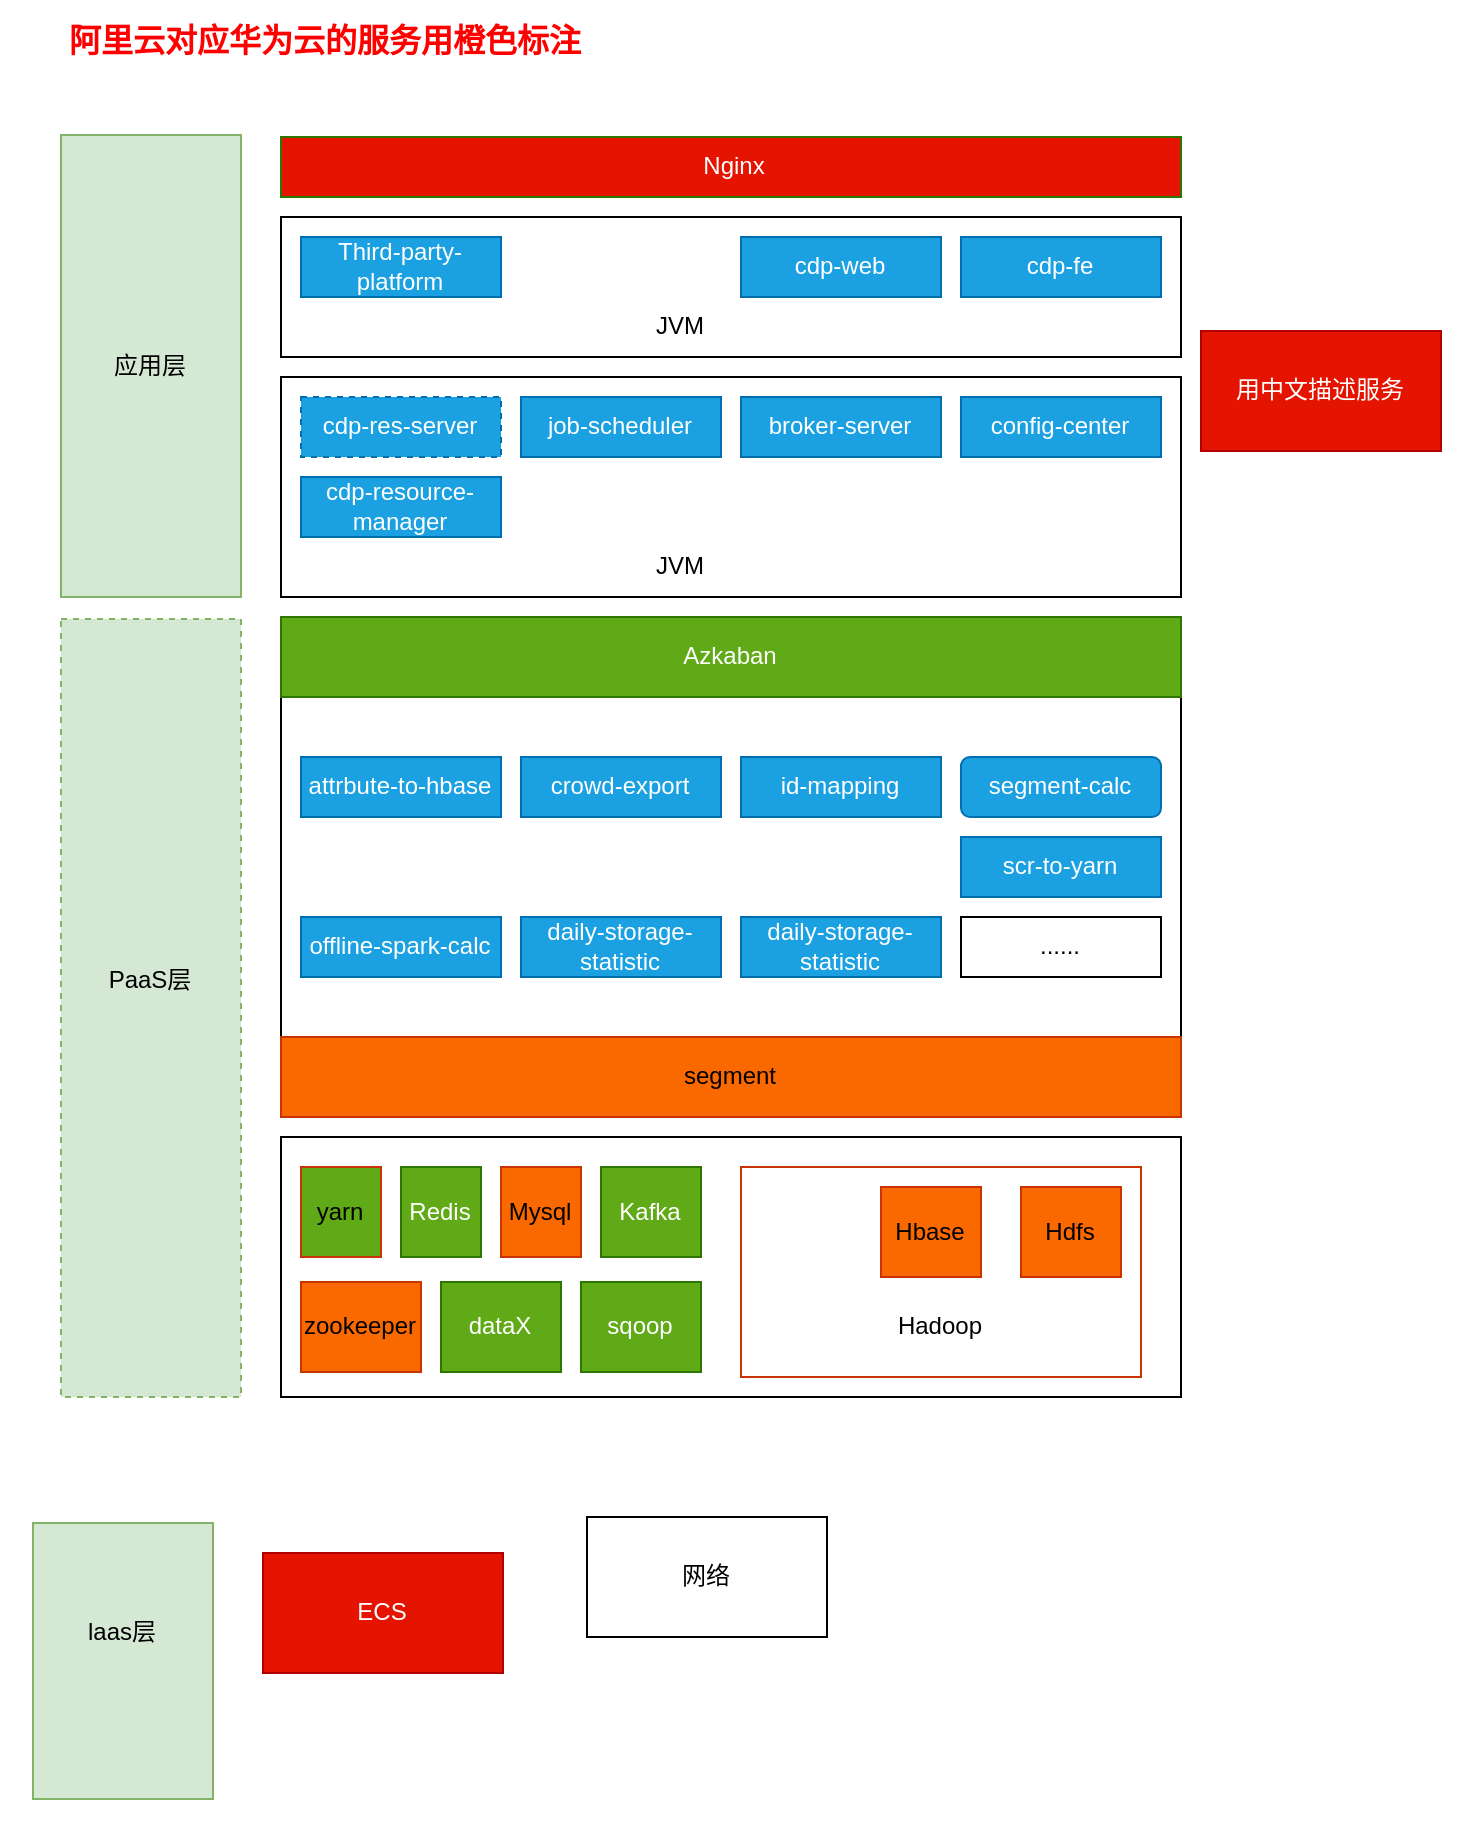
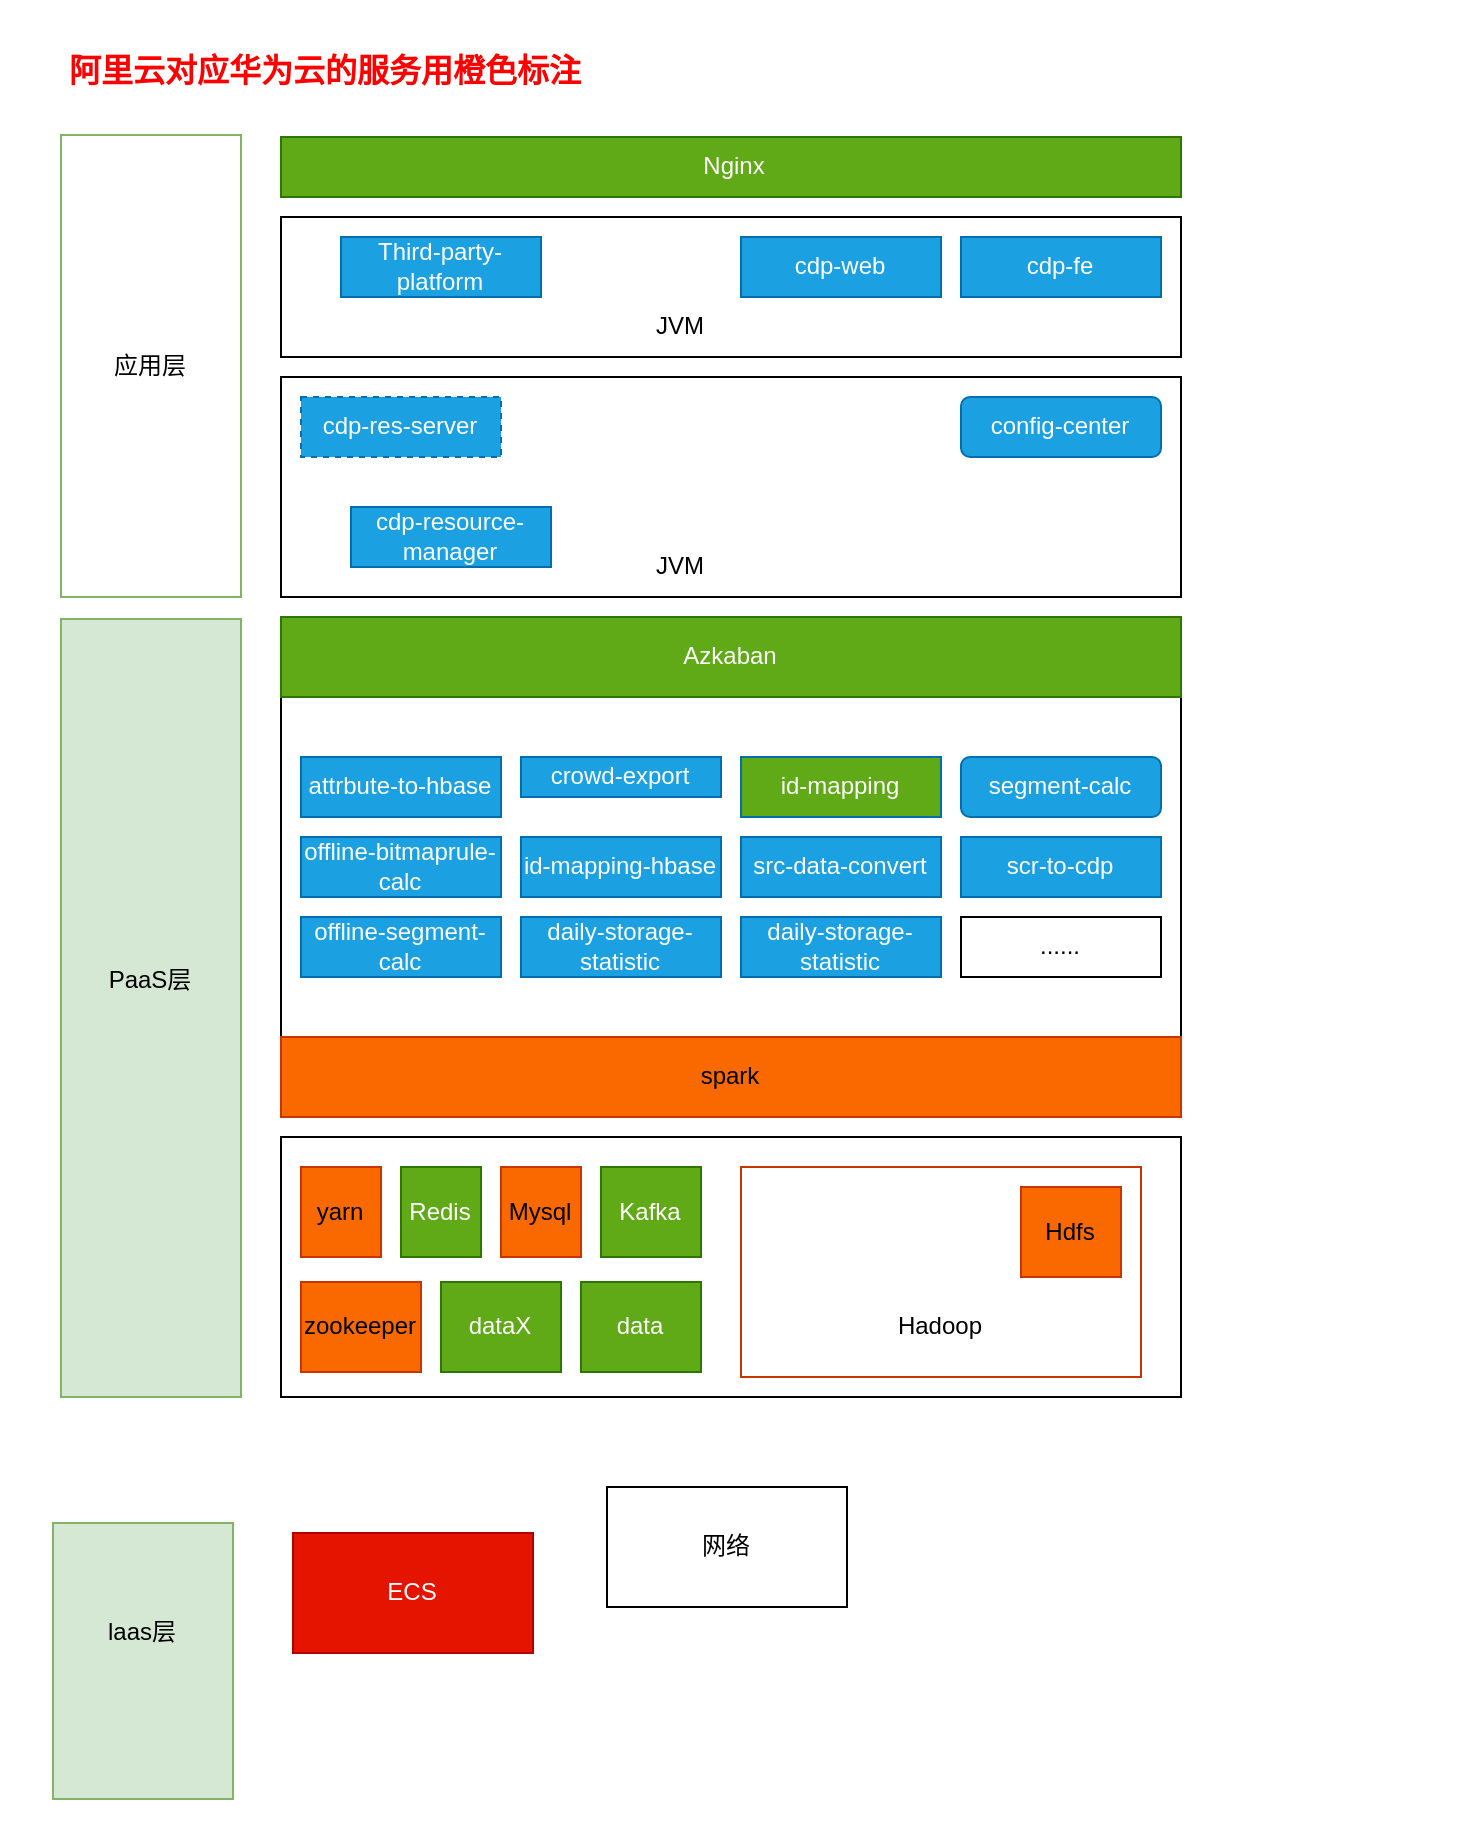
node "阿里云对应华为云的服务用橙色标注": moved (326, 41) -> (326, 71)
node "Nginx": fillcolor #e51400 -> #60a917
node "Third-party- platform": moved (401, 267) -> (441, 267)
node "应用层": fillcolor #d5e8d4 -> #ffffff
node "用中文描述服务": removed
node "job-scheduler": removed
node "broker-server": removed
node "config-center": shape rectangle -> rounded rectangle
node "cdp-resource-manager": moved (401, 507) -> (451, 537)
node "crowd-export": size 200x60 -> 200x40
node "id-mapping": fillcolor #1ba1e2 -> #60a917
node "offline-bitmaprule-calc": added
node "id-mapping-hbase": added
node "src-data-convert": added
node "scr-to-yarn": label "scr-to-yarn" -> "scr-to-cdp"
node "offline-spark-calc": label "offline-spark-calc" -> "offline-segment-calc"
node "PaaS层": style dashed -> solid
node "segment": label "segment" -> "spark"
node "yarn": fillcolor #60a917 -> #fa6800
node "Hbase": removed
node "sqoop": label "sqoop" -> "data"
node "网络": moved (707, 1577) -> (727, 1547)
node "ECS": moved (383, 1613) -> (413, 1593)
node "laas层": moved (123, 1661) -> (143, 1661)
